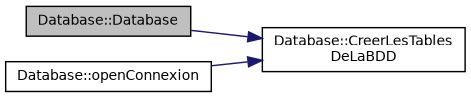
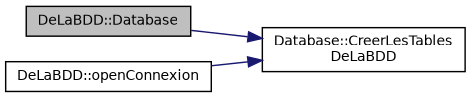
node "Database::Database": label "Database::Database" -> "DeLaBDD::Database"
node "Database::openConnexion": label "Database::openConnexion" -> "DeLaBDD::openConnexion"
